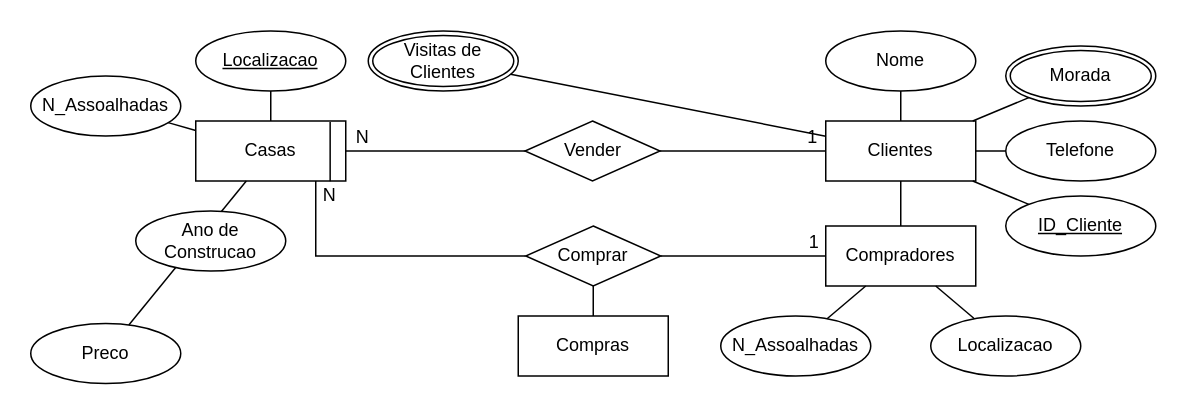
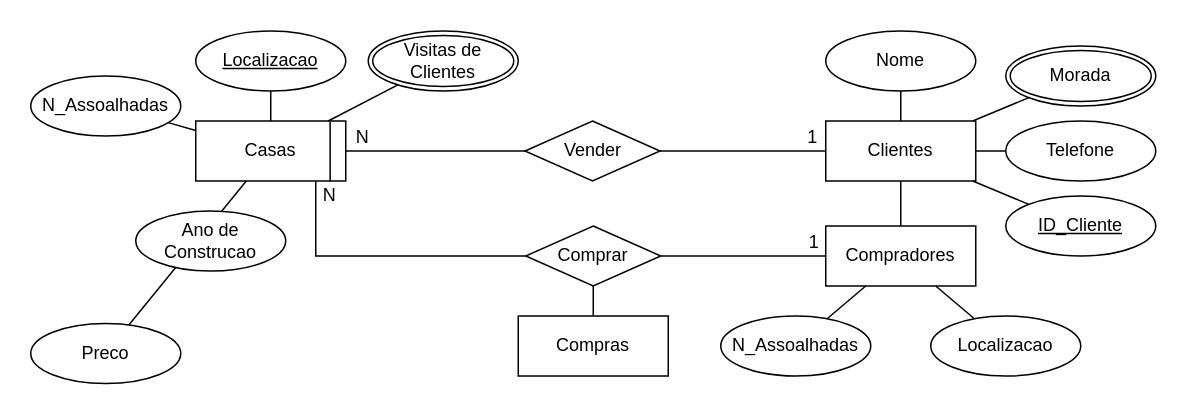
edge "Visitas de Clientes" -- "Clientes": now "Visitas de Clientes" -- "Casas"
